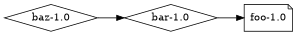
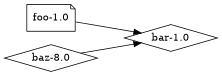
node "baz-1.0": label "baz-1.0" -> "baz-8.0"
edge "bar-1.0" -> "foo-1.0": reversed
